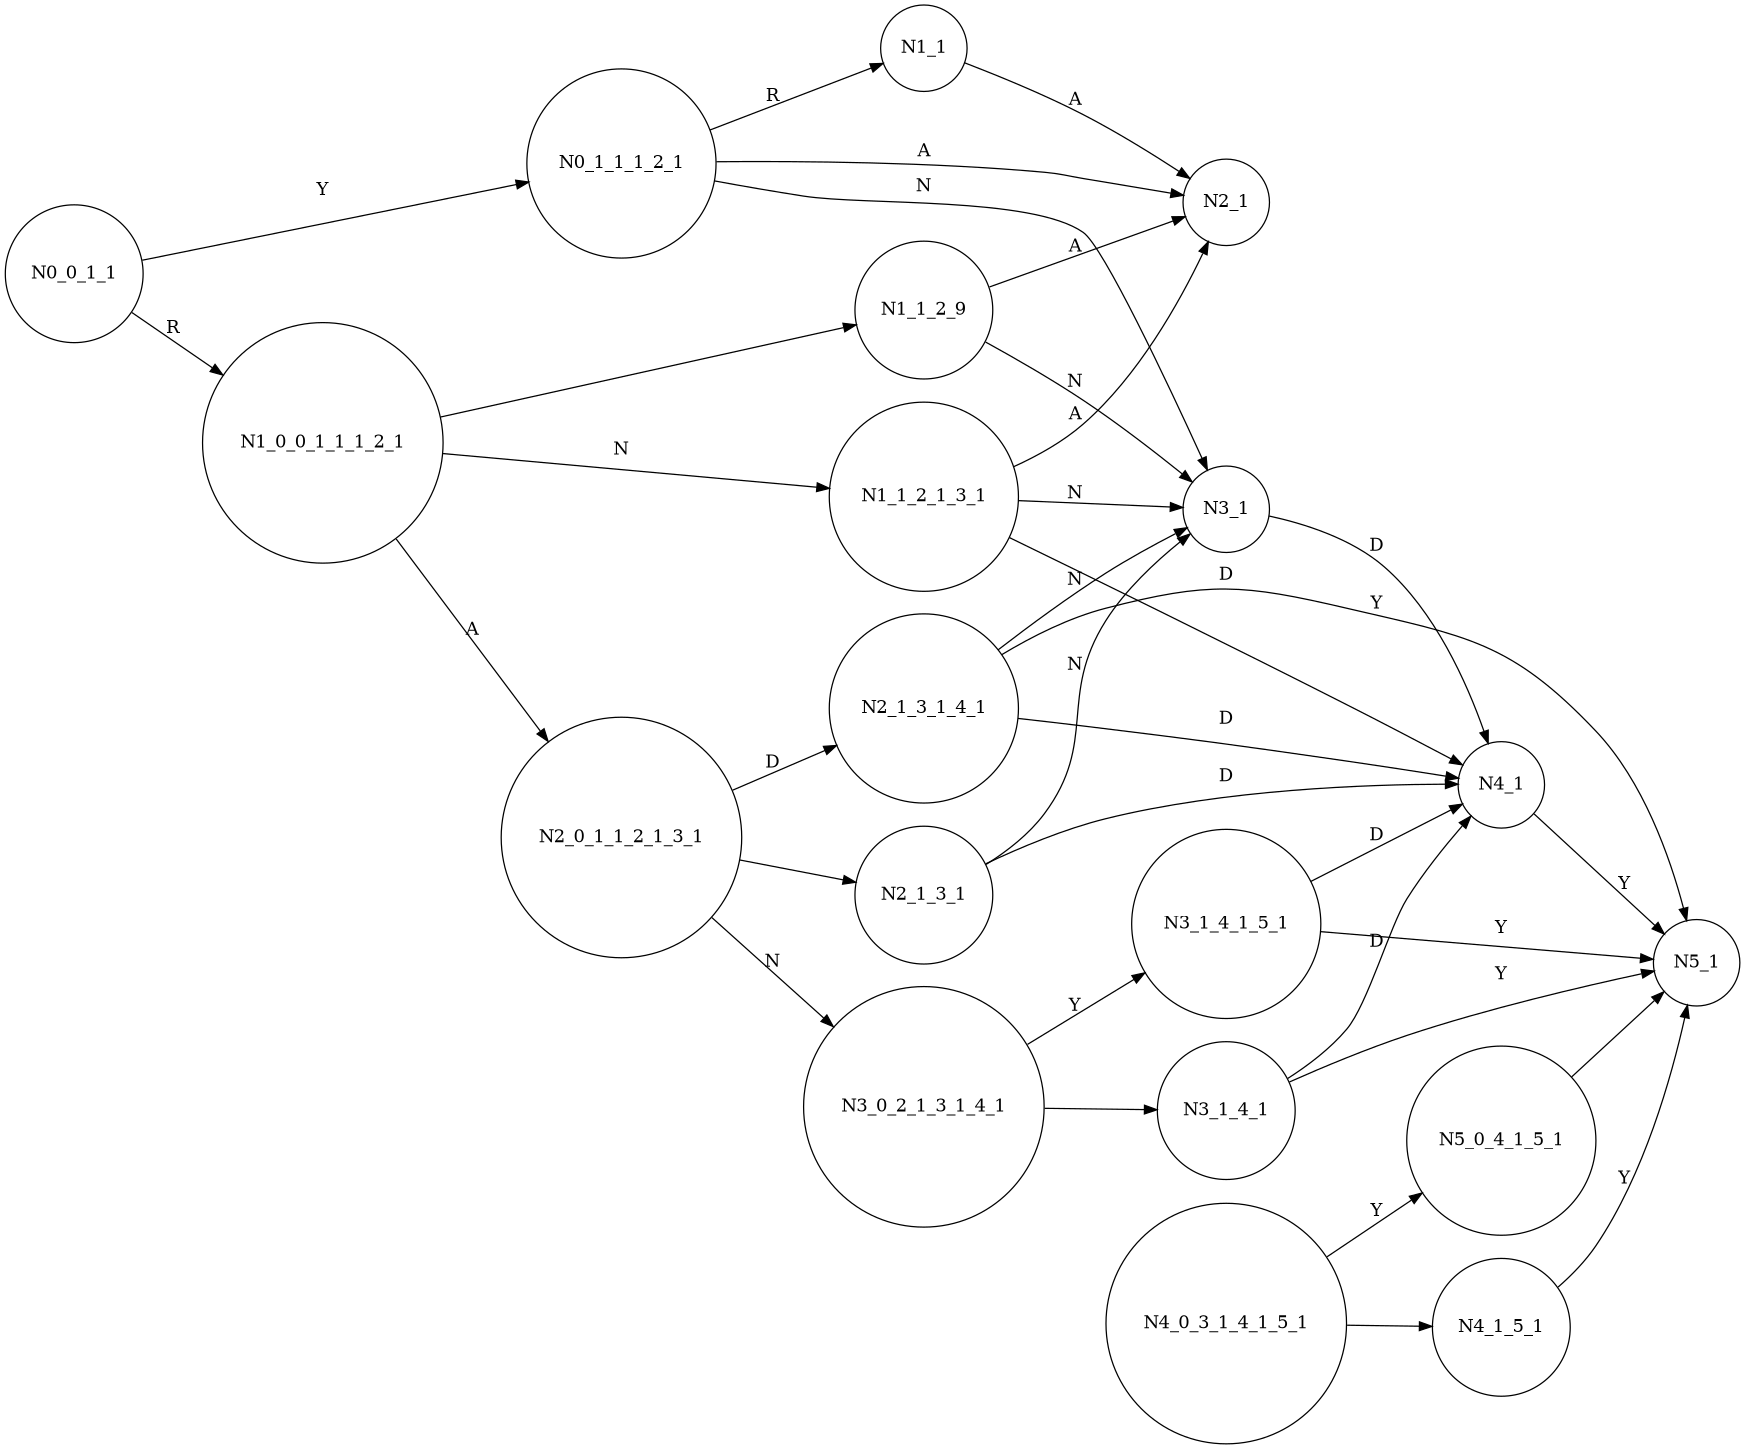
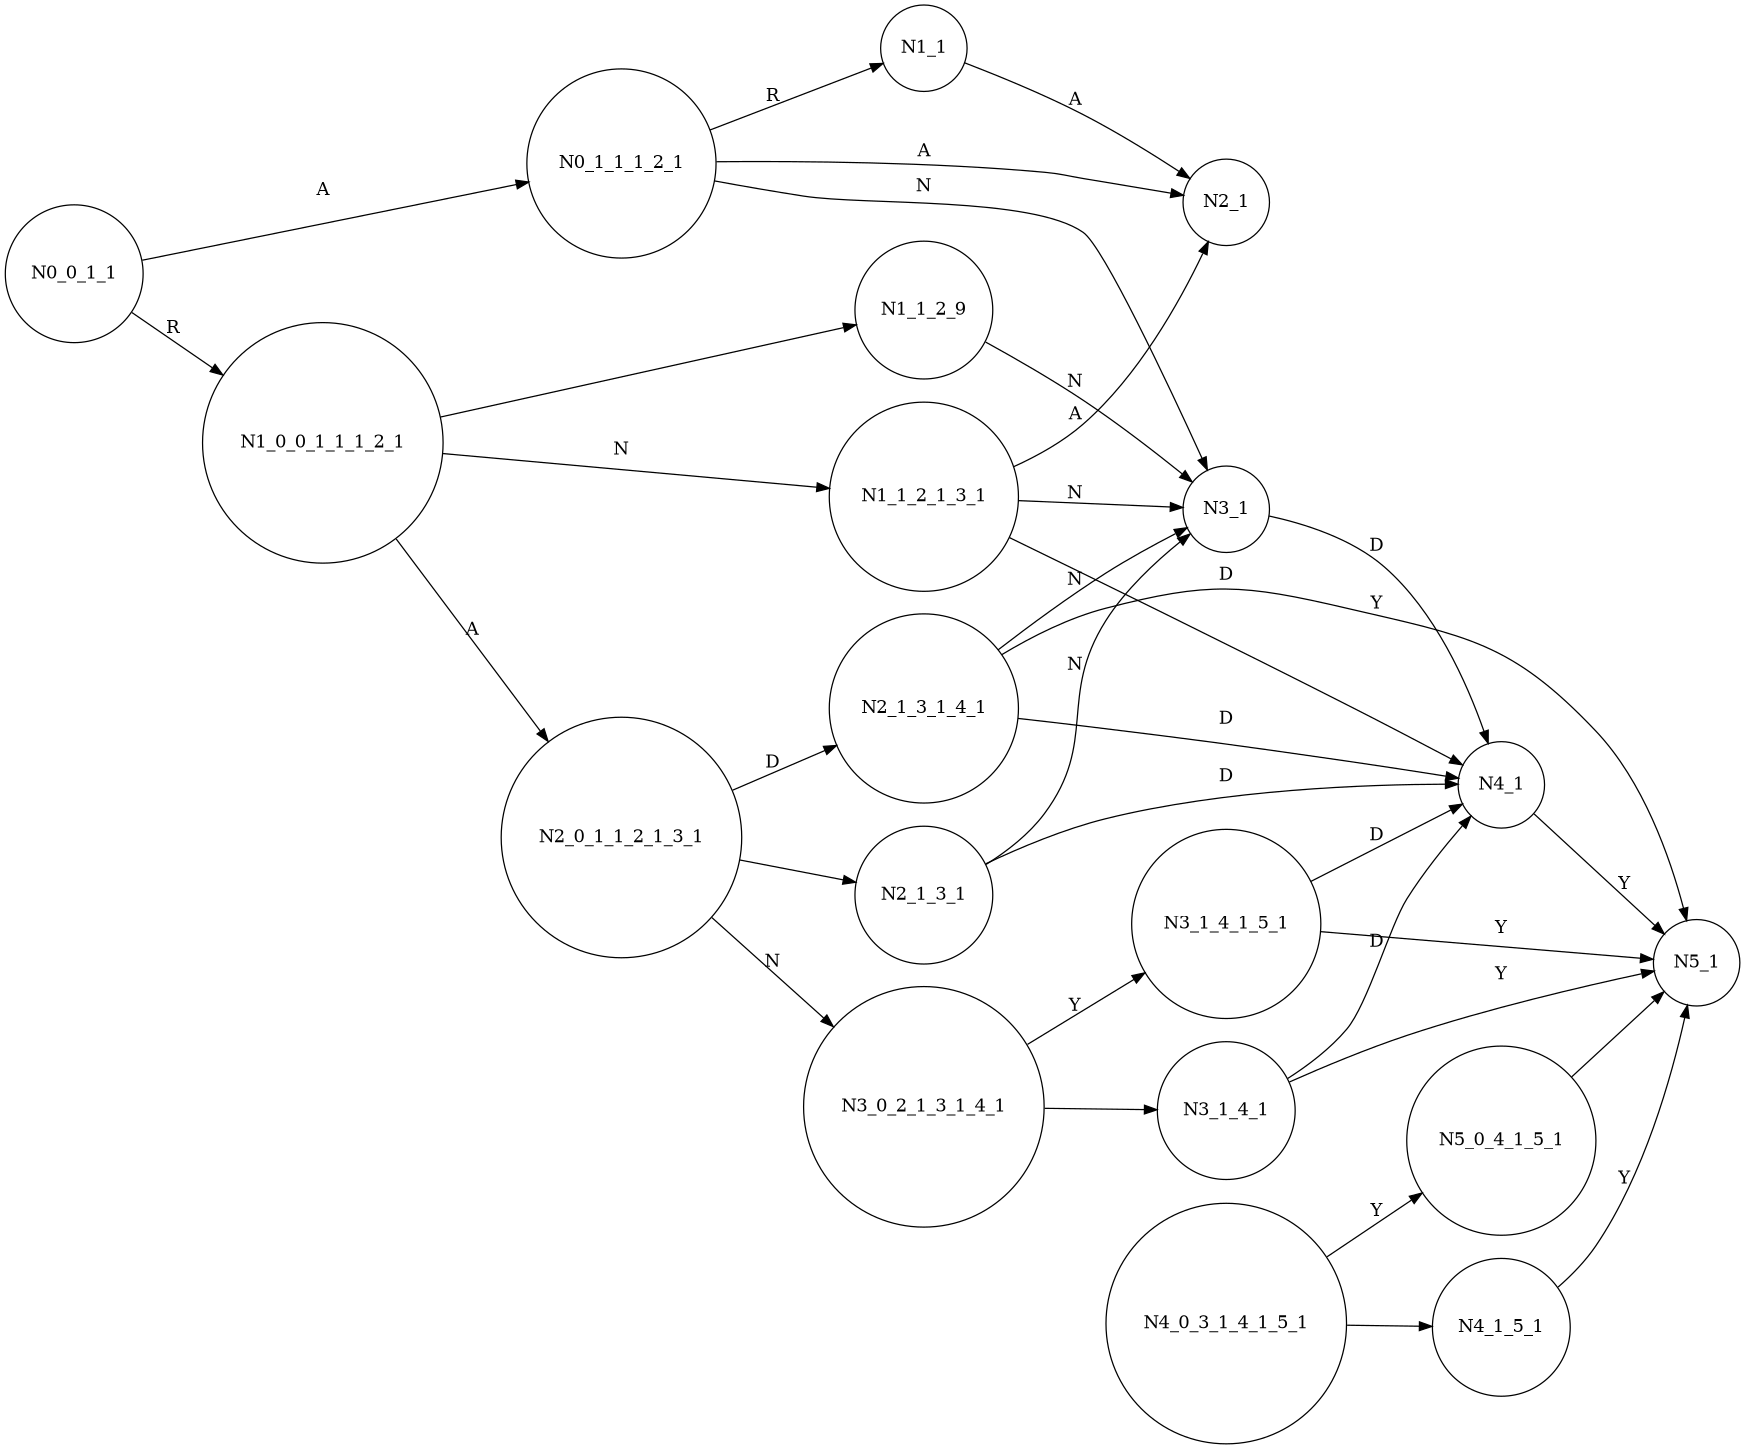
edge "N0_0_1_1" -> "N0_1_1_1_2_1": label "Y" -> "A"
edge "N1_1_2_9" -> "N2_1": removed, label "A"
